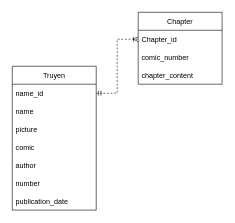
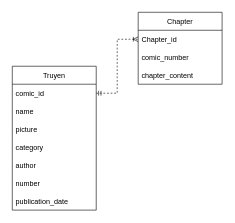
node "name_id": label "name_id" -> "comic_id"
node "comic": label "comic" -> "category"
